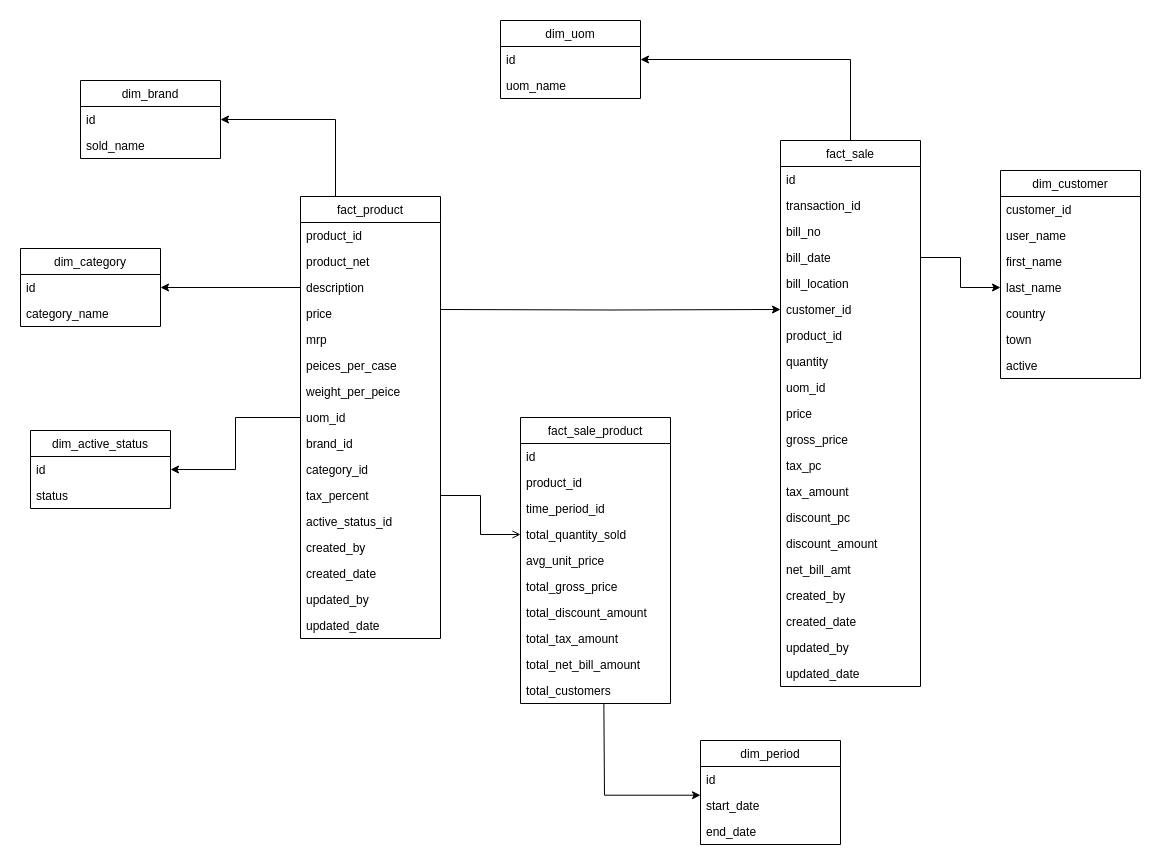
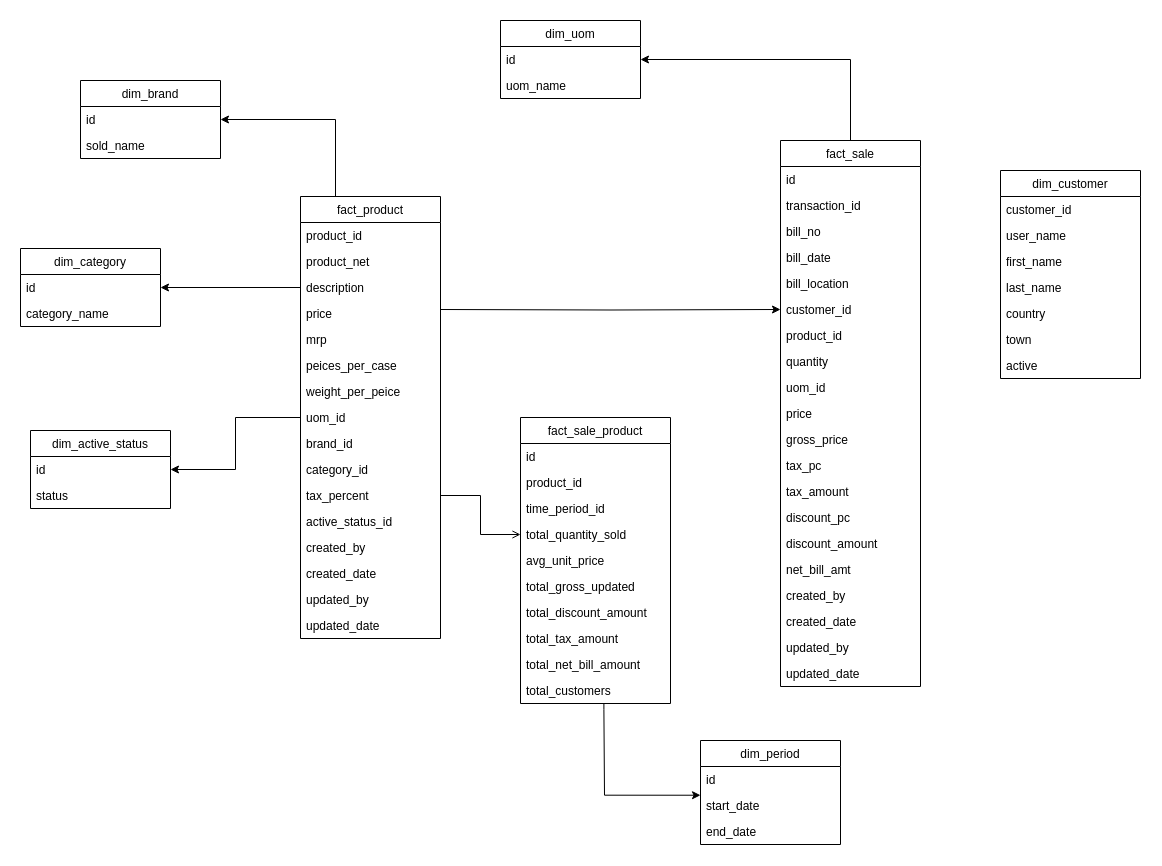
edge "bill_date" -> "last_name": removed
node "total_gross_price": label "total_gross_price" -> "total_gross_updated"
